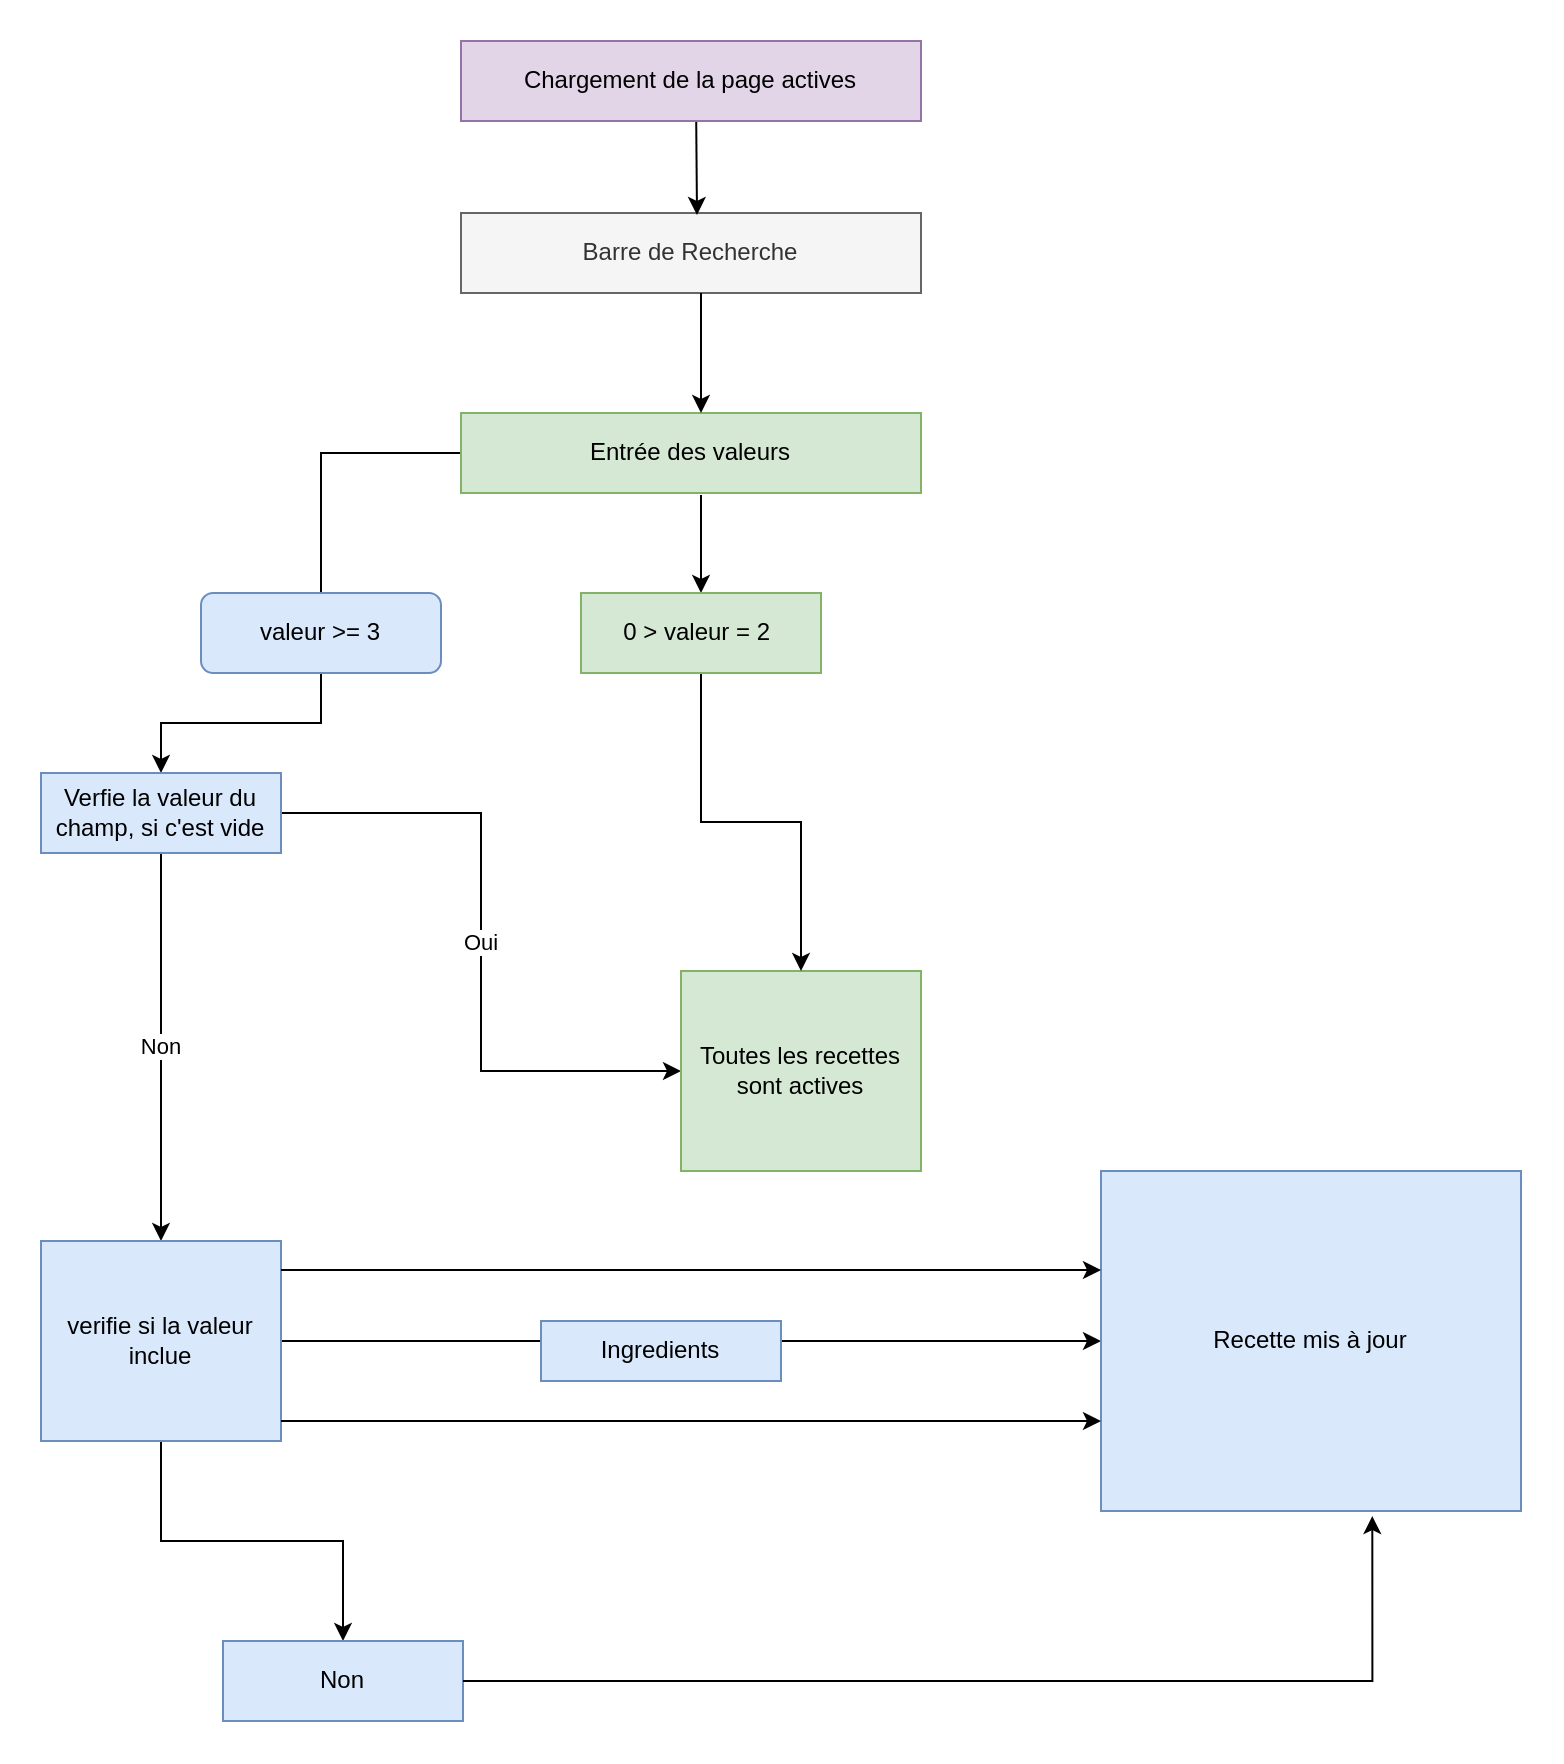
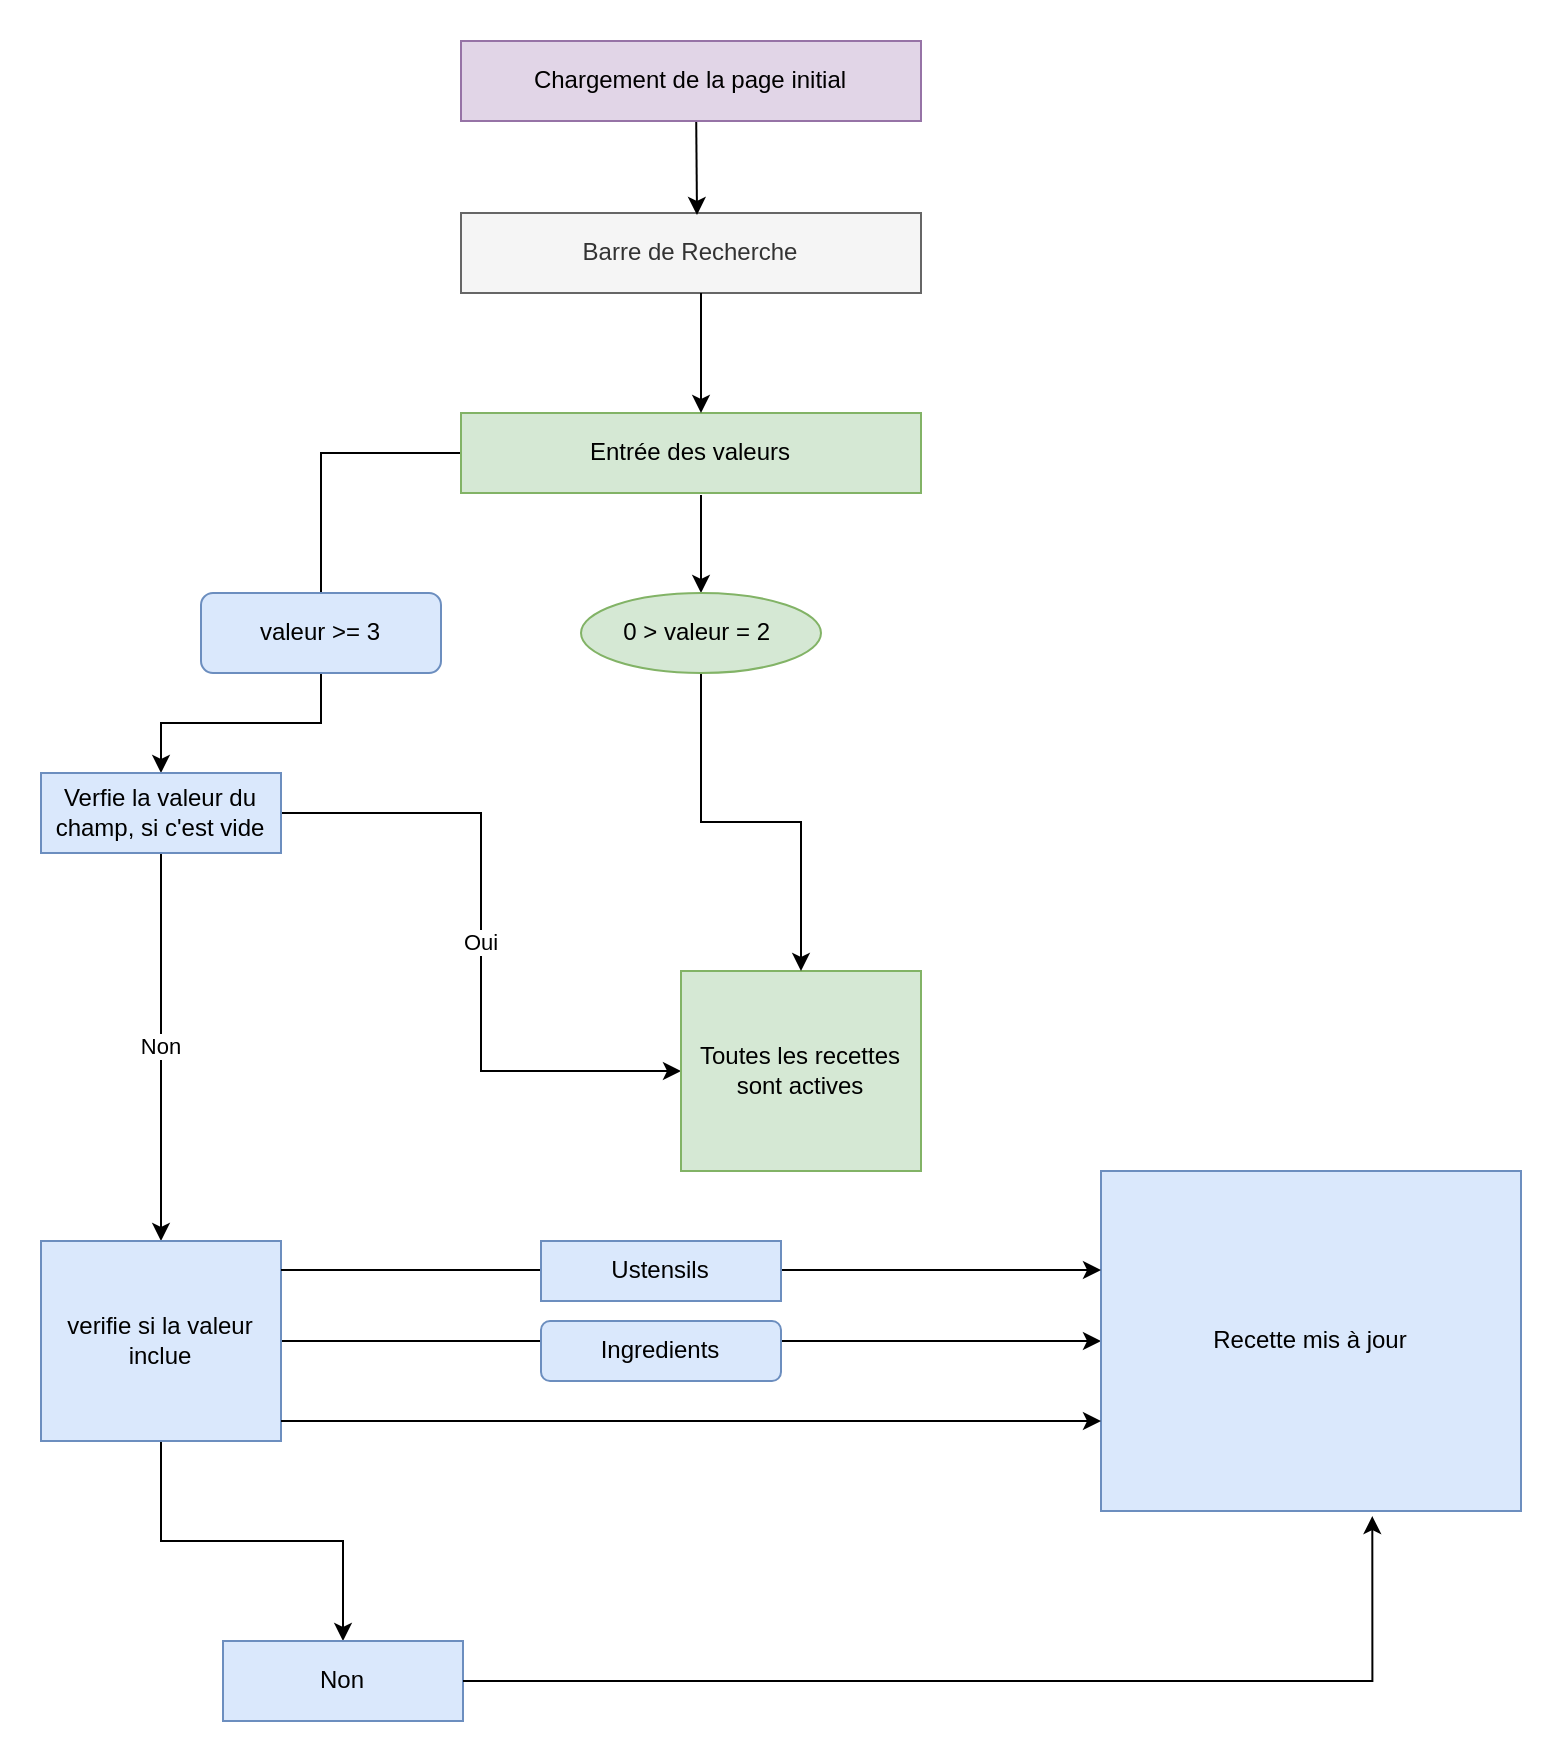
node "Chargement de la page actives": label "Chargement de la page actives" -> "Chargement de la page initial"
node "0 > valeur = 2": shape rectangle -> ellipse
node "Ustensils": added
node "Ingredients": shape rectangle -> rounded rectangle
